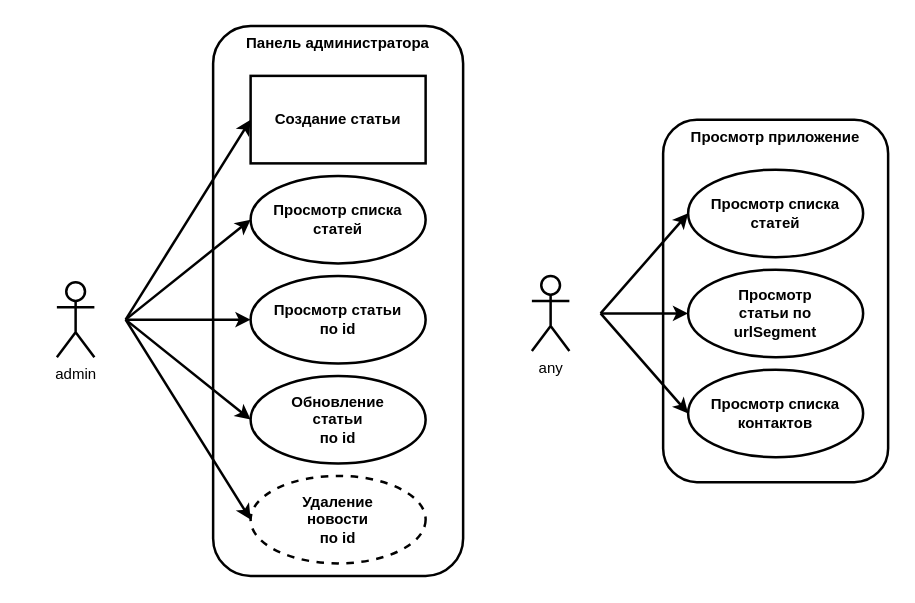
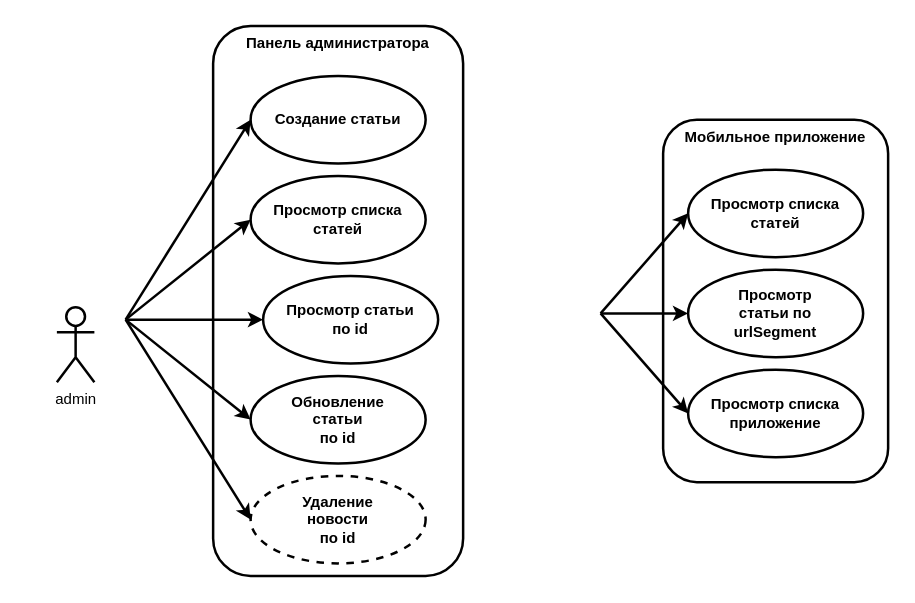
node "Создание статьи": shape rectangle -> ellipse
node "Просмотр приложение": label "Просмотр приложение" -> "Мобильное приложение"
node "any": removed
node "admin": moved (76, 319) -> (76, 344)
node "Просмотр статьи по id": moved (338, 319) -> (351, 319)
node "Просмотр списка контактов": label "Просмотр списка контактов" -> "Просмотр списка приложение"
